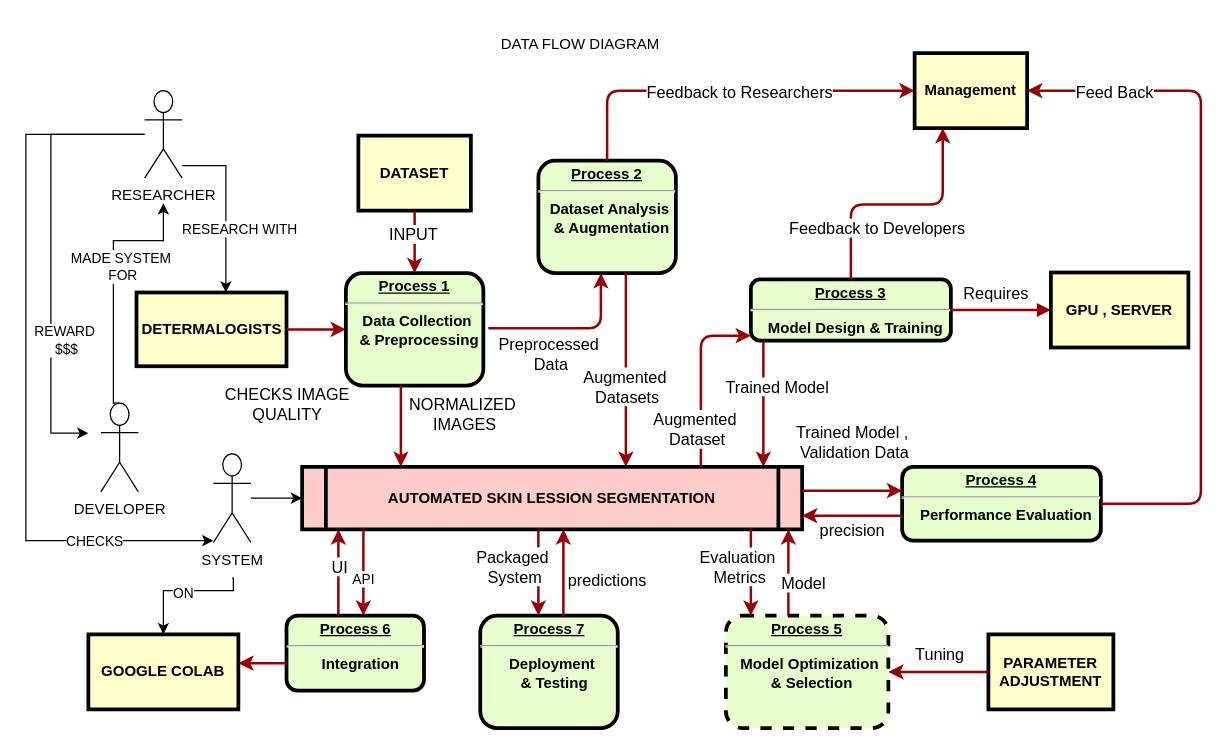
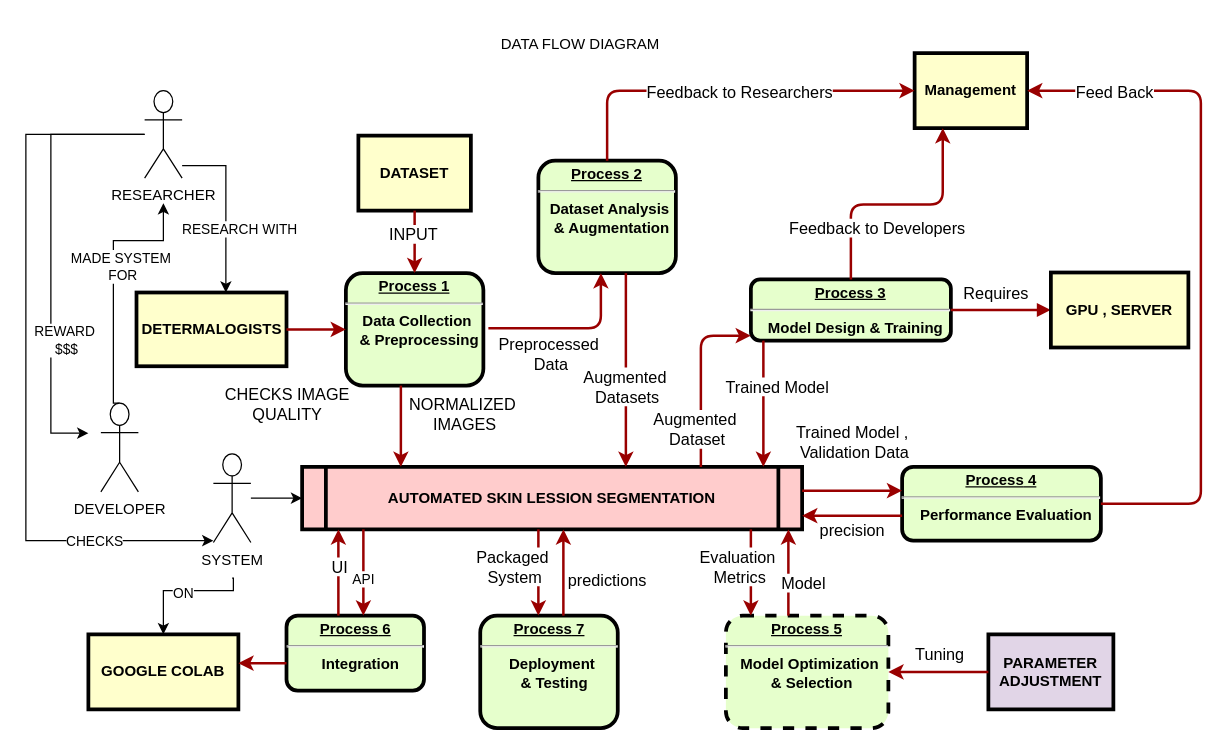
node "PARAMETER ADJUSTMENT": fillcolor #ffffcc -> #e1d5e7
